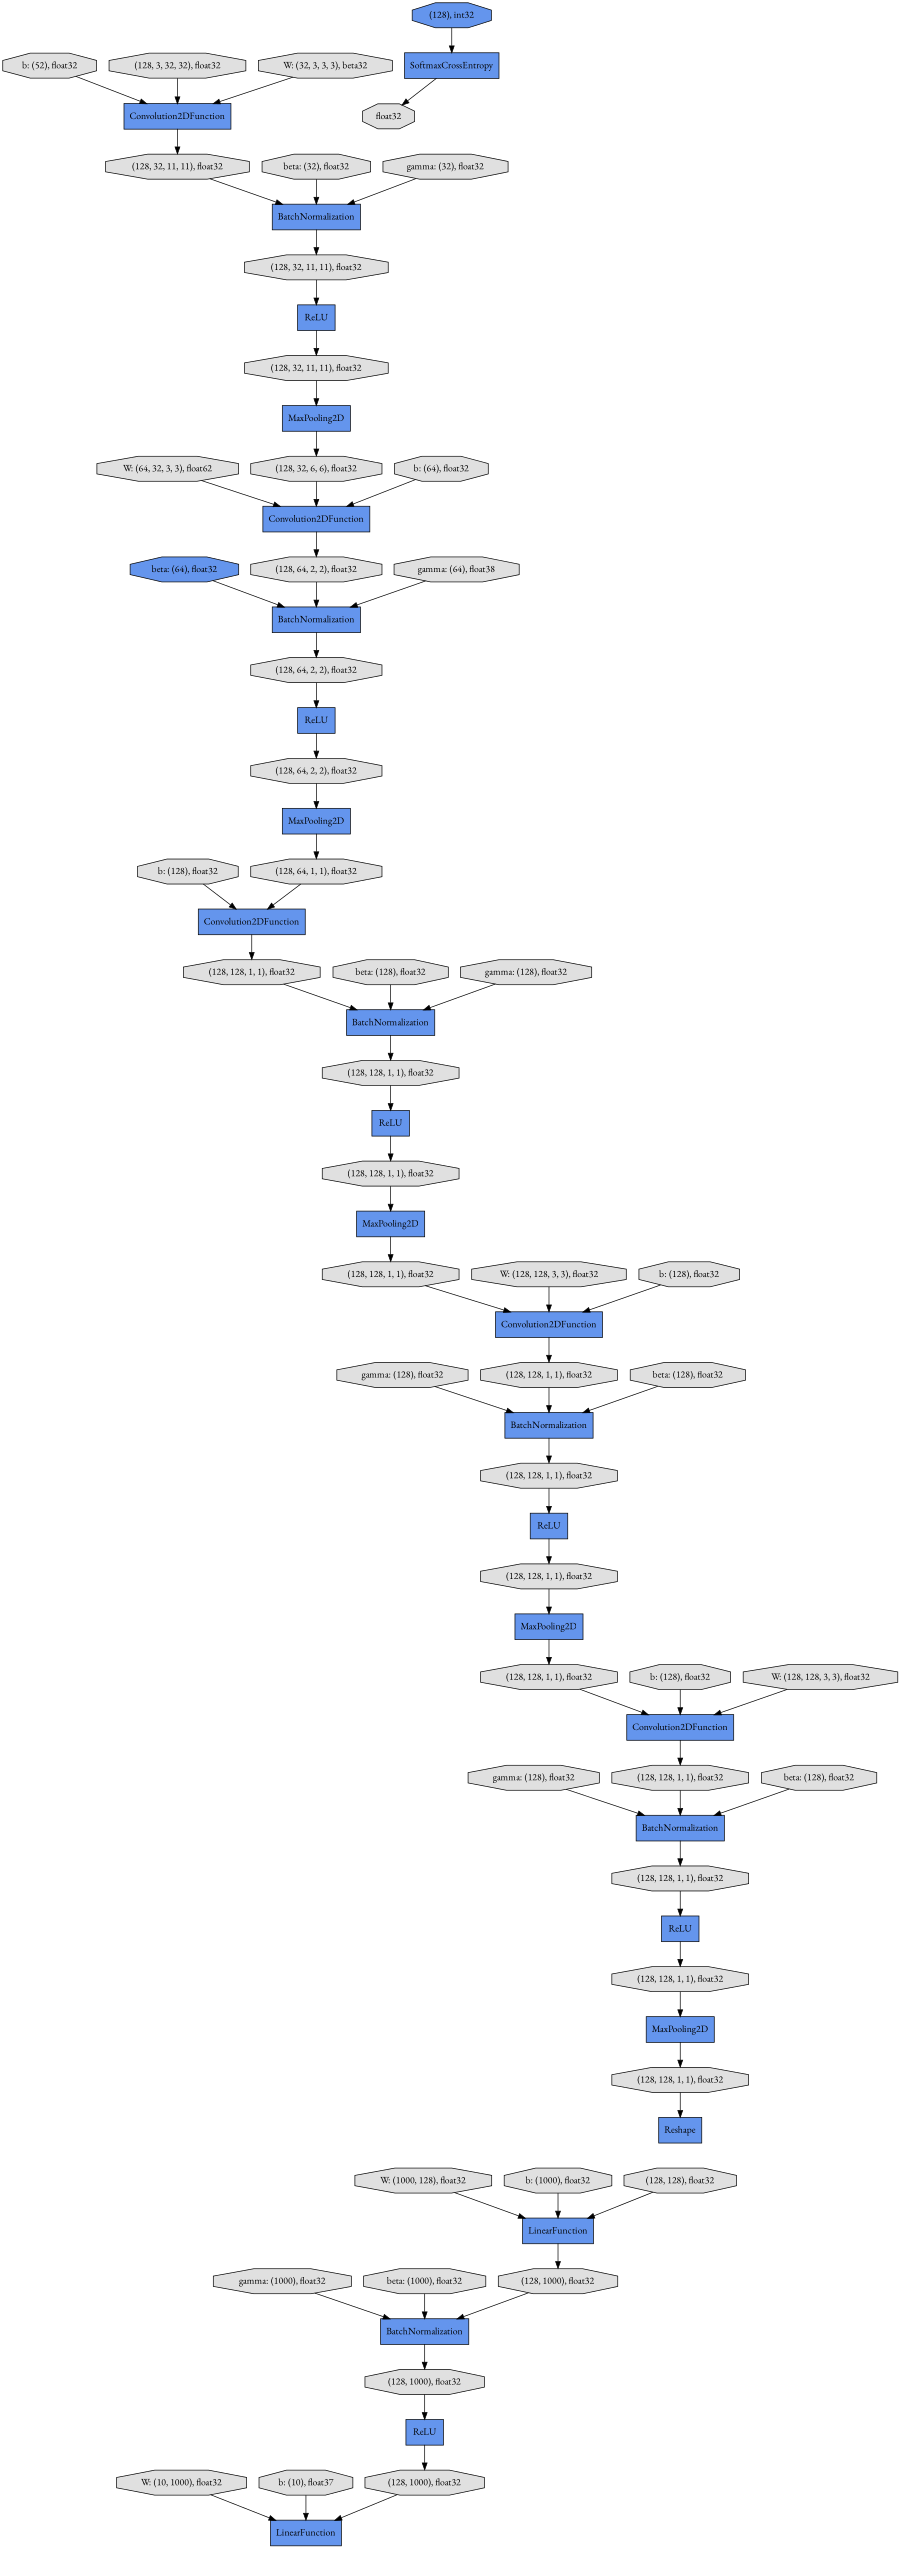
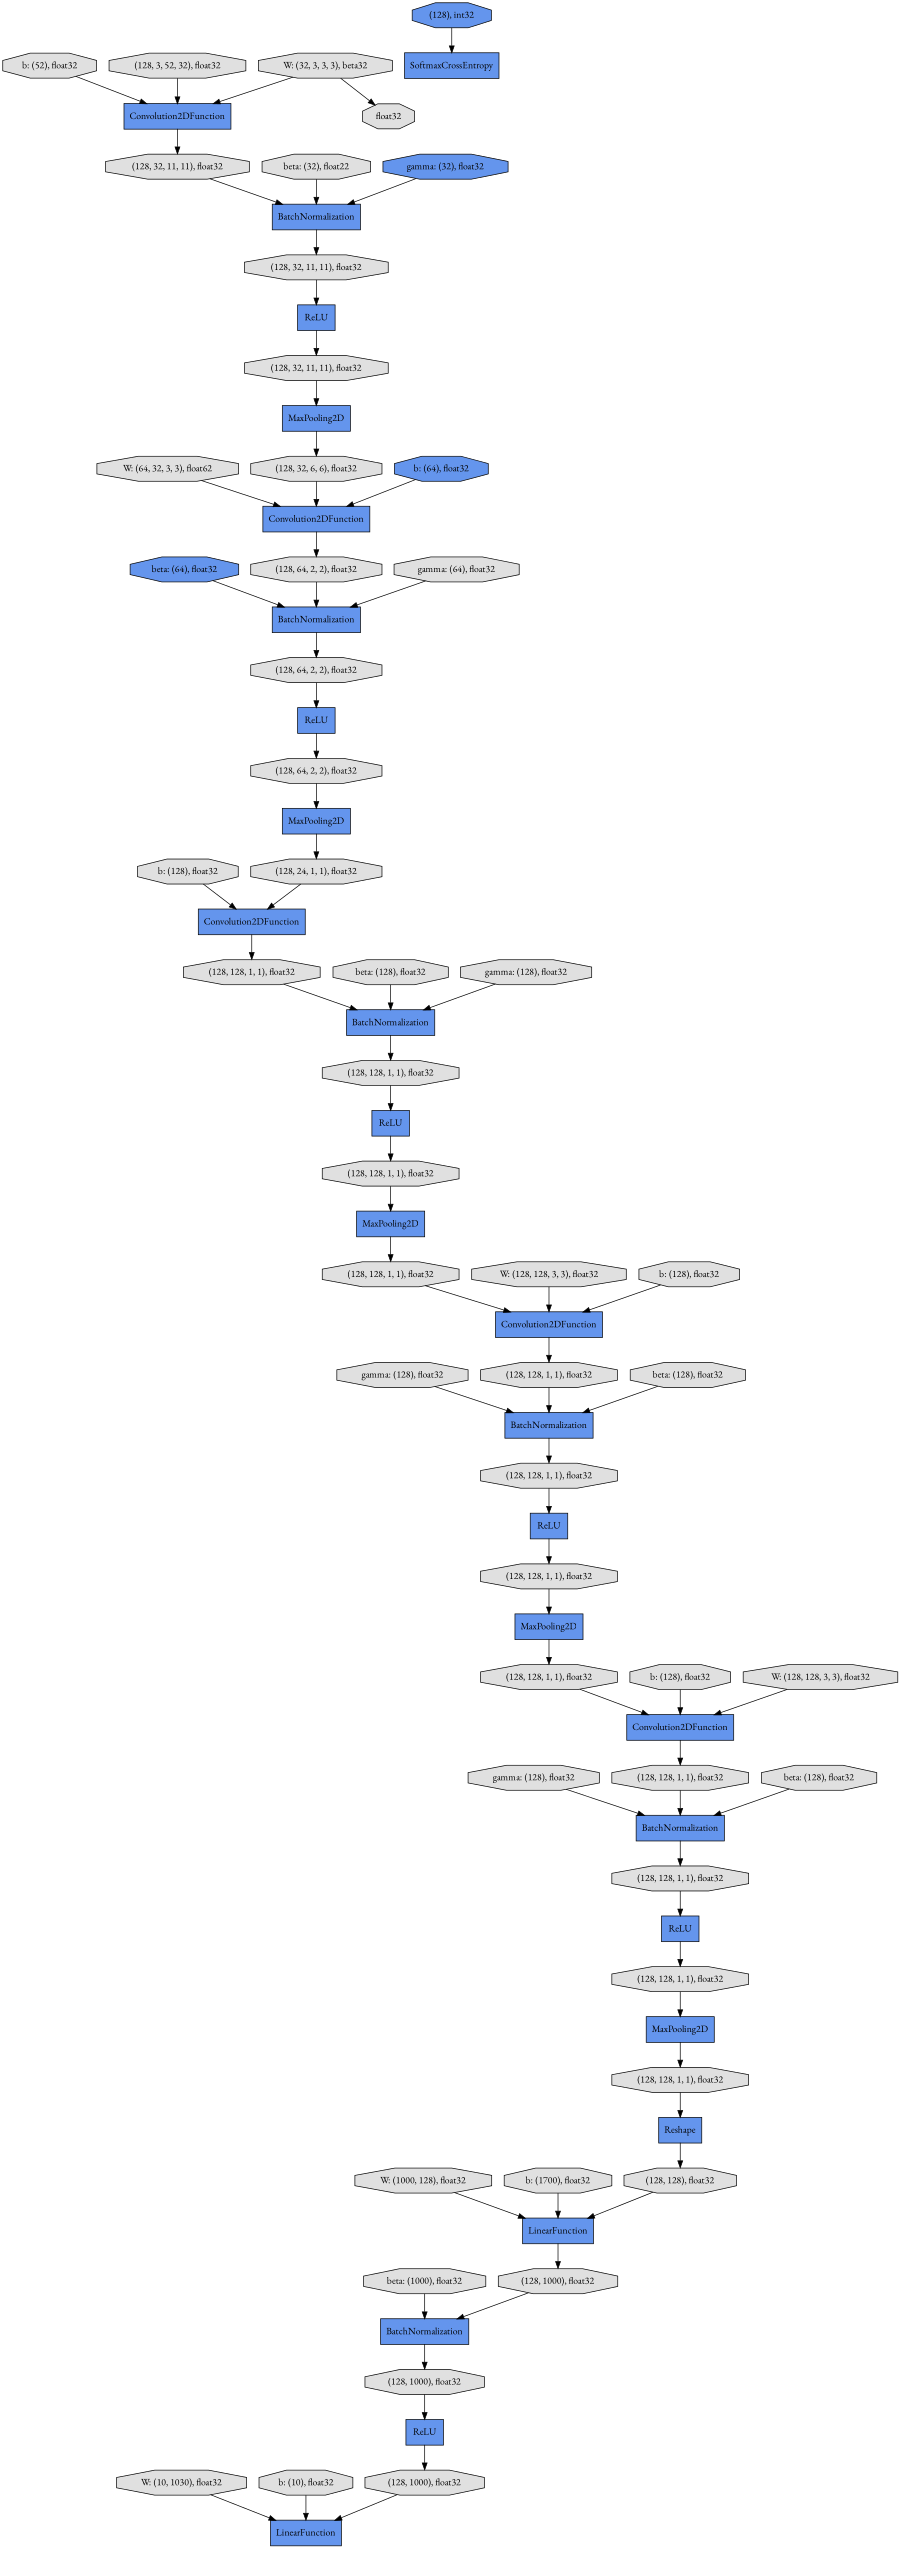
node "(128, 3, 32, 32), float32": label "(128, 3, 32, 32), float32" -> "(128, 3, 52, 32), float32"
edge "SoftmaxCrossEntropy" -> "float32": now "W: (32, 3, 3, 3), beta32" -> "float32"
node "beta: (32), float32": label "beta: (32), float32" -> "beta: (32), float22"
node "gamma: (32), float32": fillcolor #e0e0e0 -> #6495ed
node "b: (64), float32": fillcolor #e0e0e0 -> #6495ed
node "gamma: (64), float38": label "gamma: (64), float38" -> "gamma: (64), float32"
node "(128, 64, 1, 1), float32": label "(128, 64, 1, 1), float32" -> "(128, 24, 1, 1), float32"
edge "Reshape" -> "(128, 128), float32": added
node "b: (1000), float32": label "b: (1000), float32" -> "b: (1700), float32"
node "gamma: (1000), float32": removed
node "W: (10, 1000), float32": label "W: (10, 1000), float32" -> "W: (10, 1030), float32"
node "b: (10), float37": label "b: (10), float37" -> "b: (10), float32"
